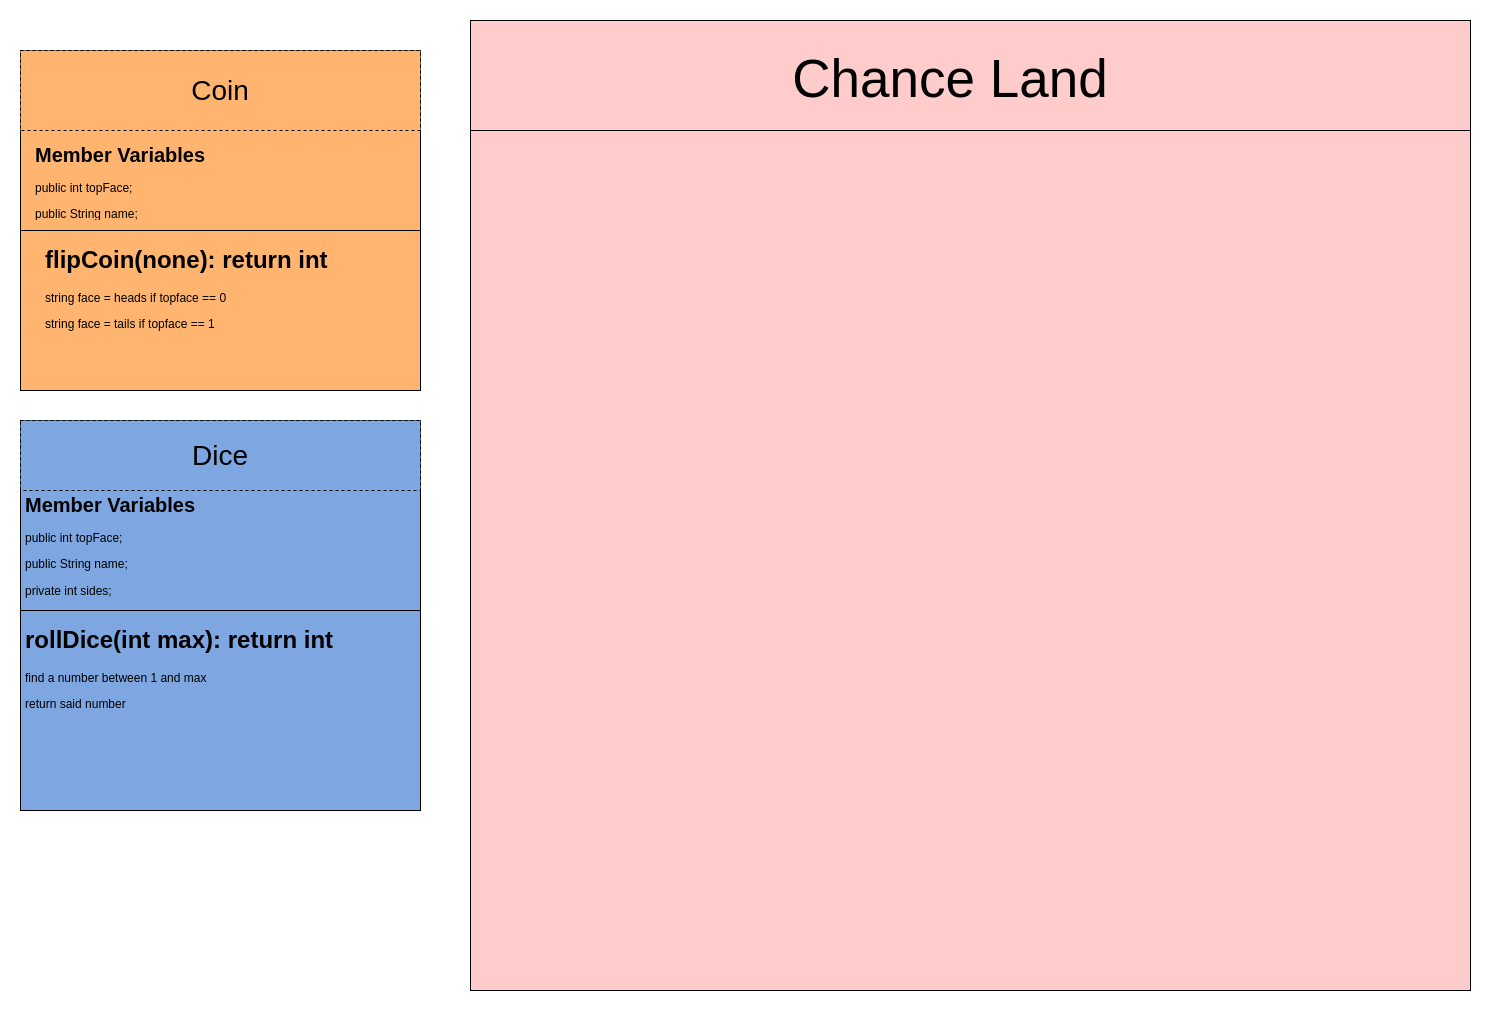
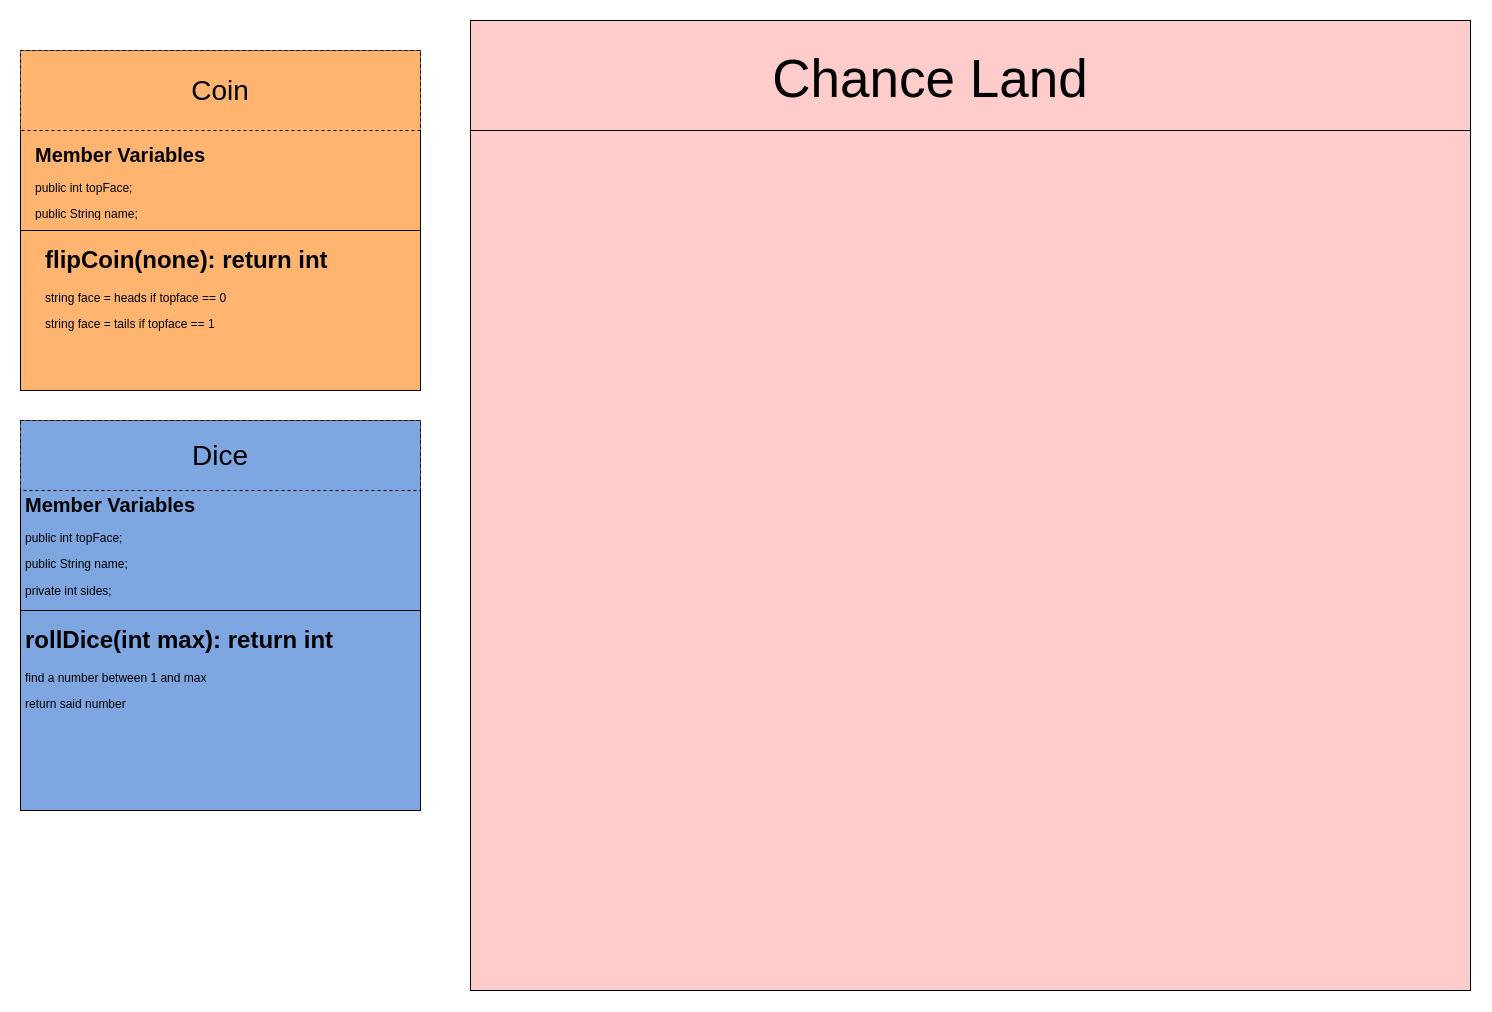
node "Chance Land": moved (951, 78) -> (931, 78)
